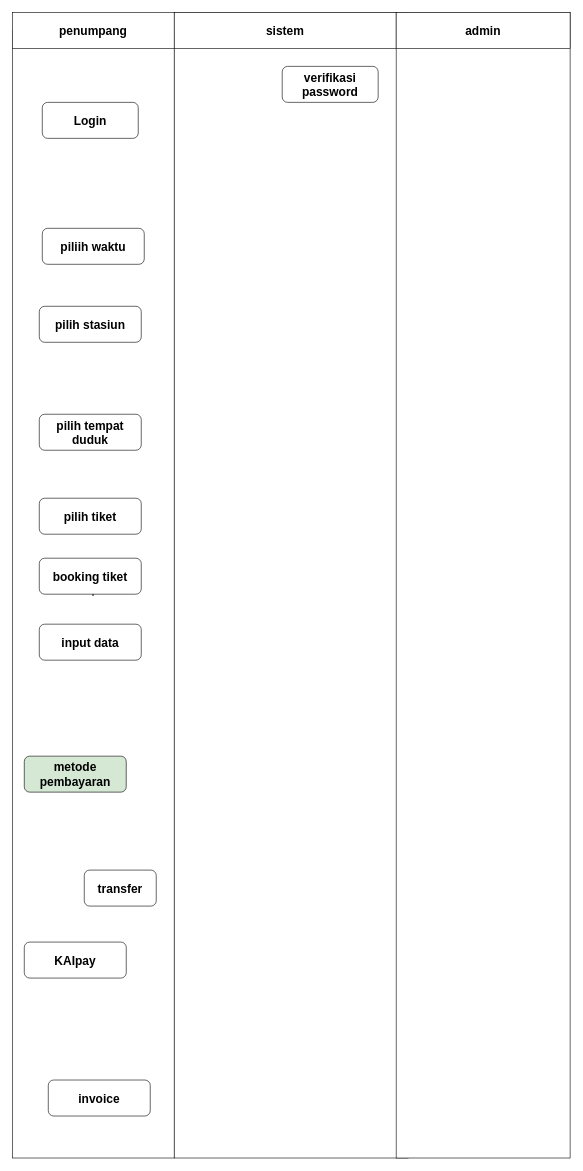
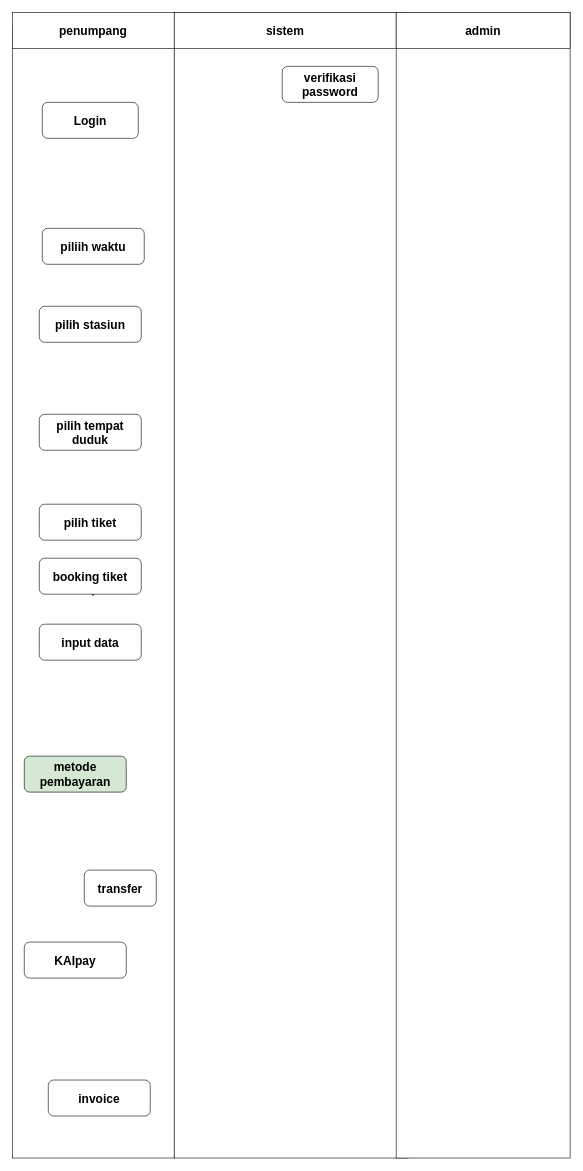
node "pilih tiket": moved (90, 516) -> (90, 522)
